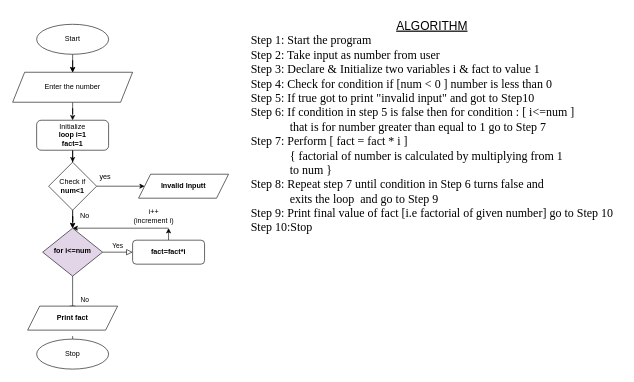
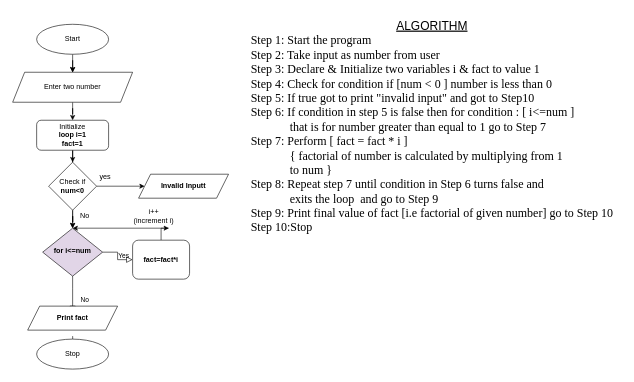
node "Enter the number": label "Enter the number" -> "Enter two number"
node "Check if num<1": label "Check if num<1" -> "Check if num<0"
node "fact=fact*i": size 72x24 -> 57x39
